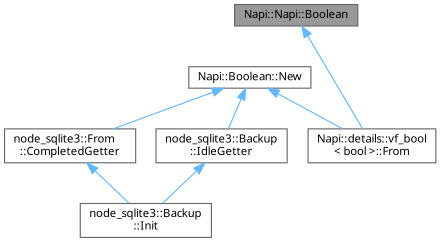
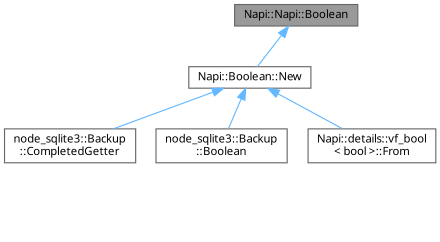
edge "Napi::details::vf_bool < bool >::From" -> "Napi::Napi::Boolean": now "Napi::Boolean::New" -> "Napi::Napi::Boolean"
node "node_sqlite3::From ::CompletedGetter": label "node_sqlite3::From ::CompletedGetter" -> "node_sqlite3::Backup ::CompletedGetter"
node "node_sqlite3::Backup ::IdleGetter": label "node_sqlite3::Backup ::IdleGetter" -> "node_sqlite3::Backup ::Boolean"
node "node_sqlite3::Backup ::Init": removed
